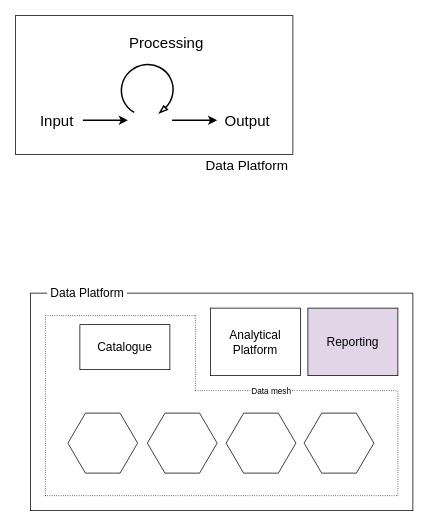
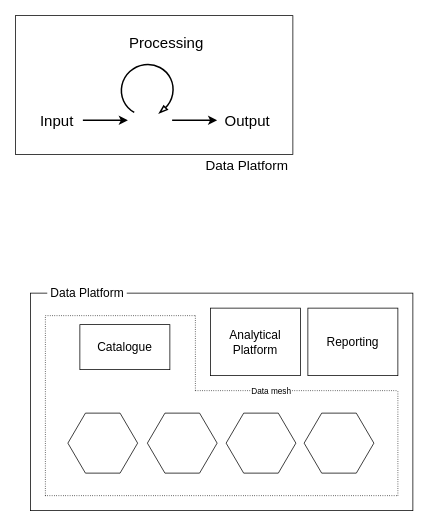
node "Reporting": fillcolor #e1d5e7 -> #ffffff
